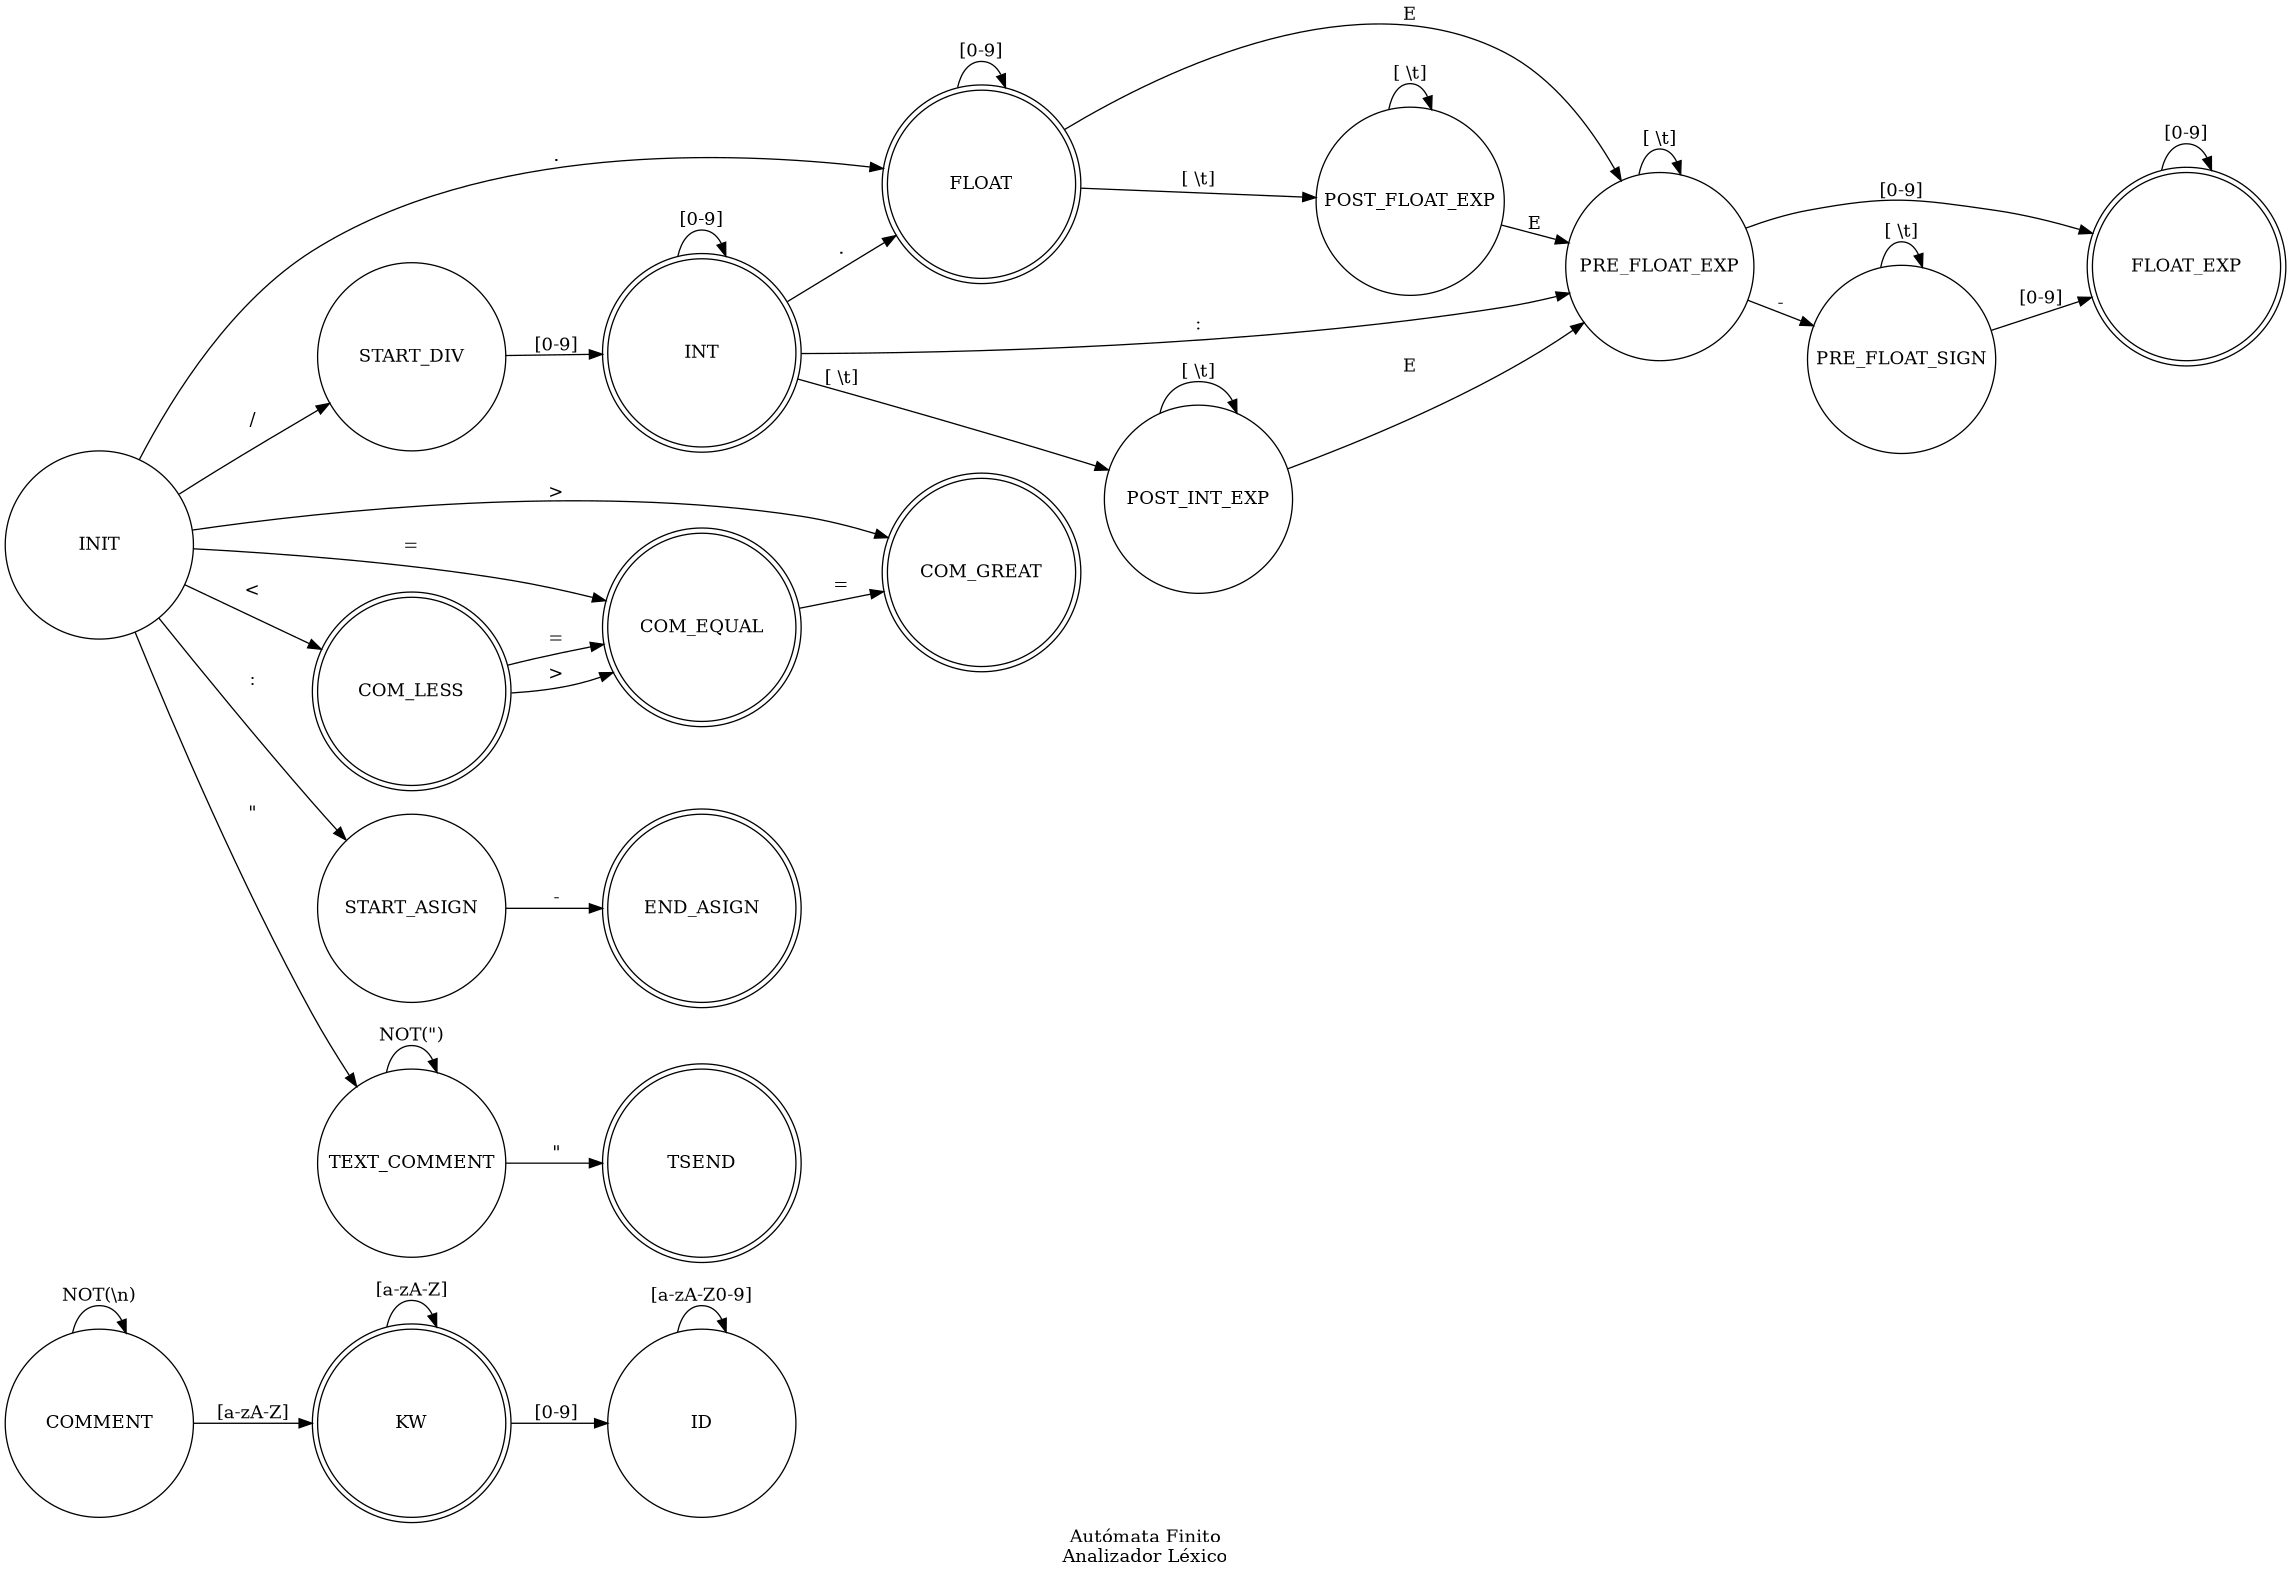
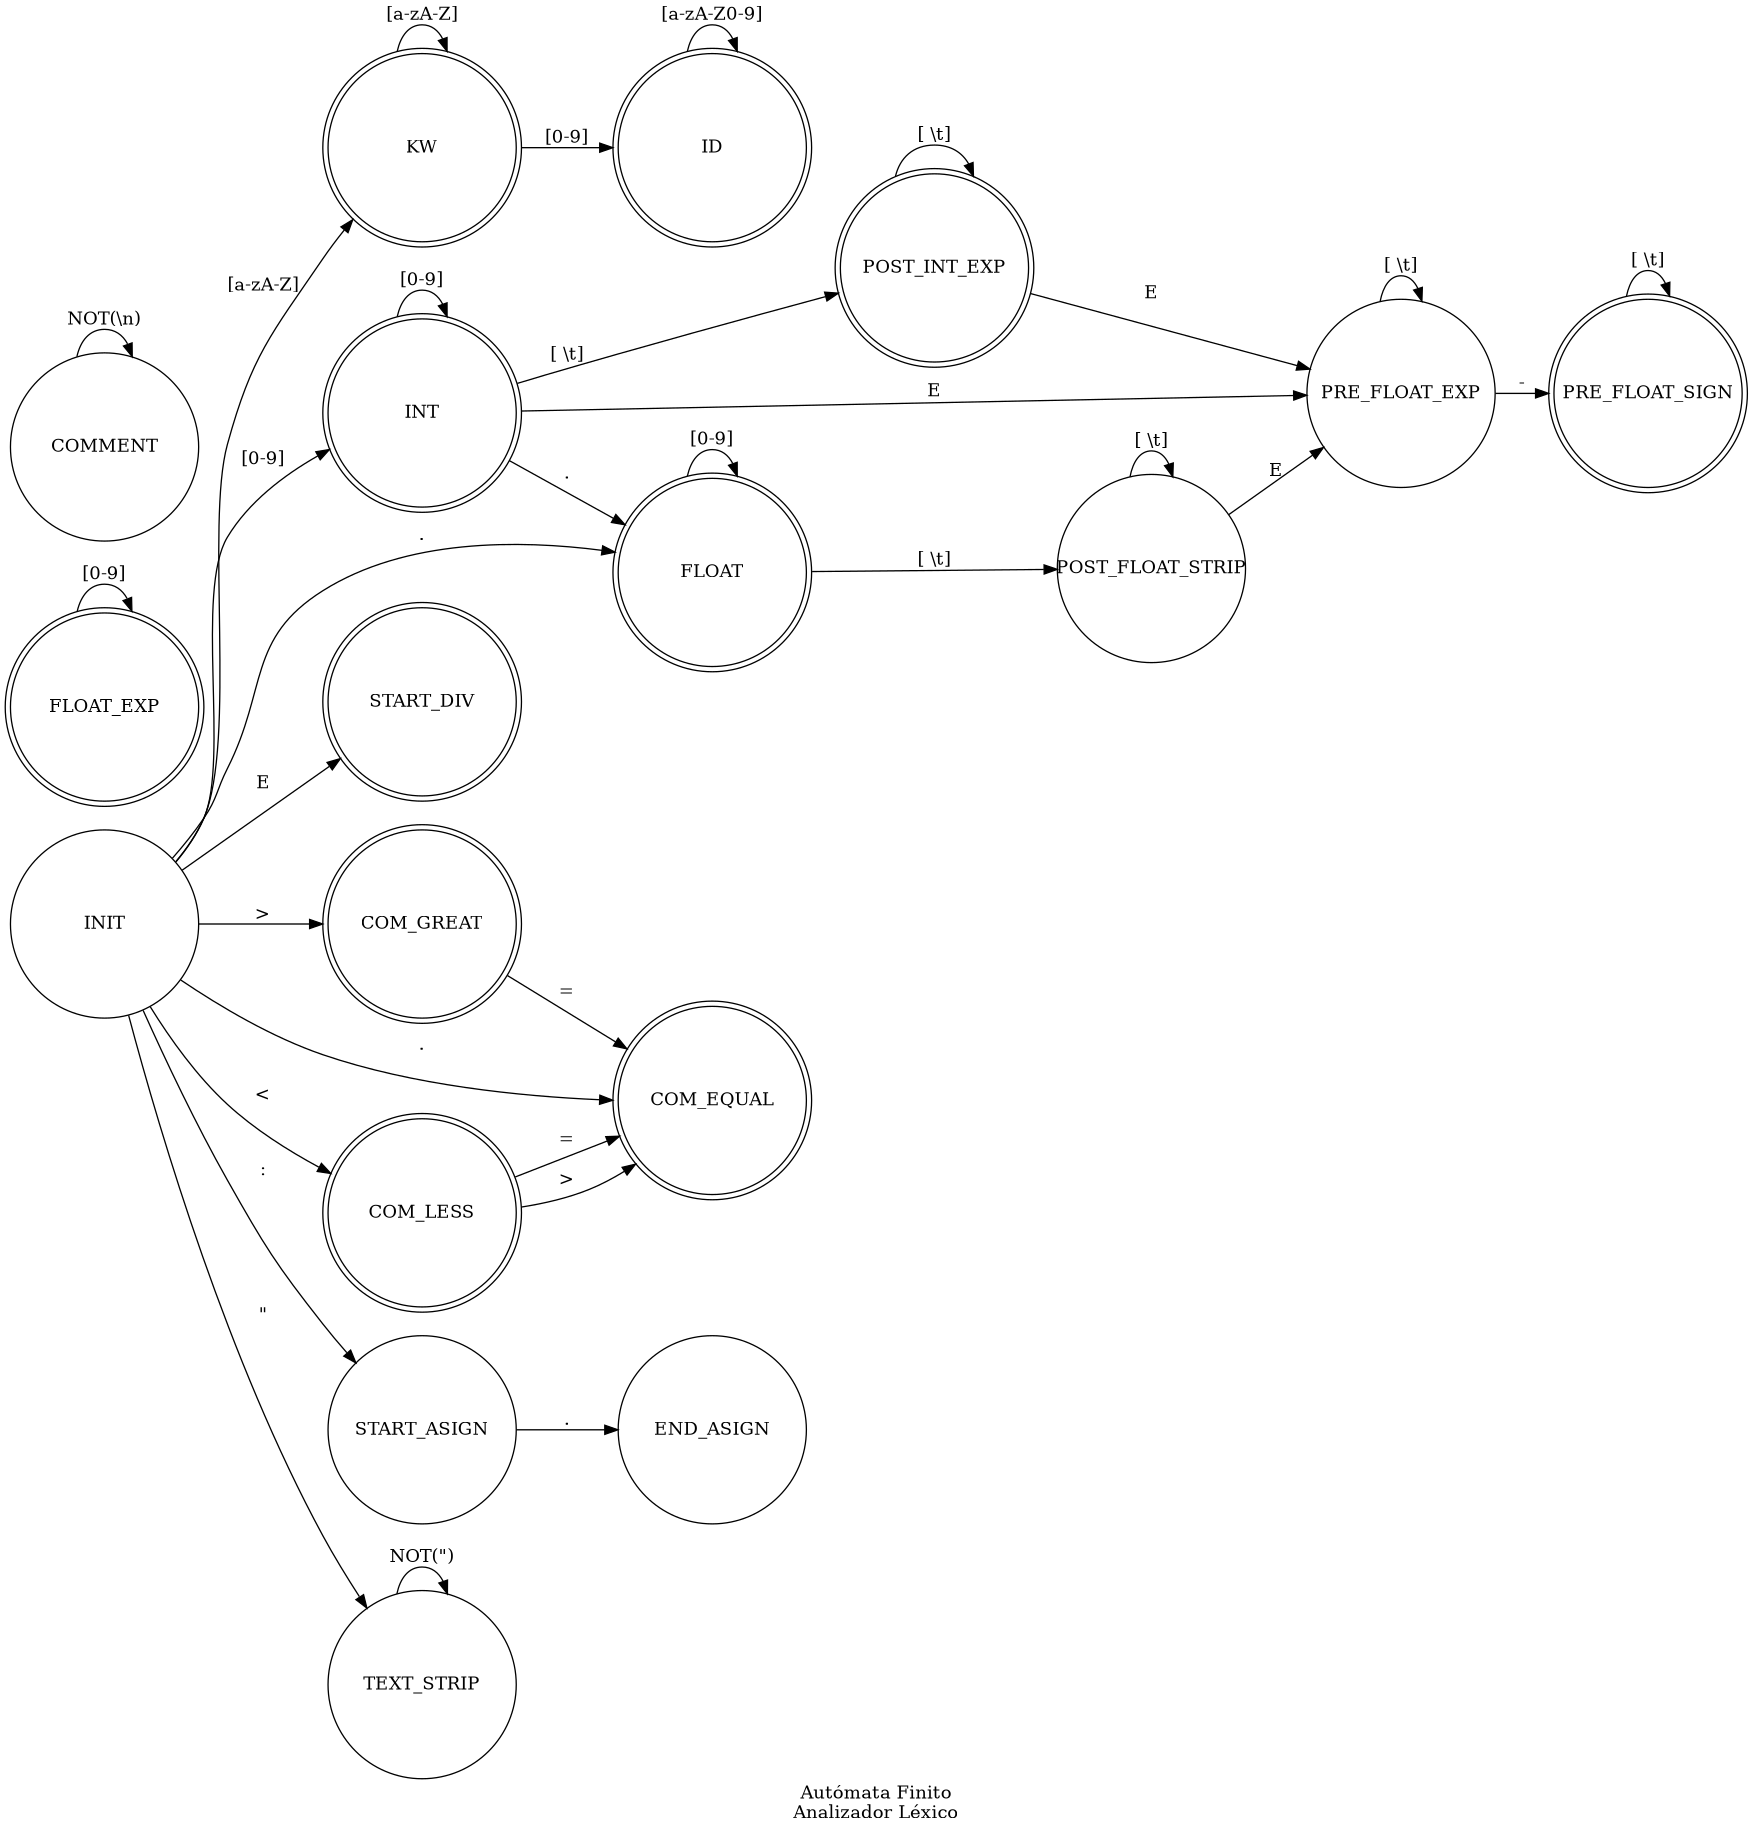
edge "FLOAT" -> "PRE_FLOAT_EXP": removed, label "E"
node "POST_FLOAT_EXP": label "POST_FLOAT_EXP" -> "POST_FLOAT_STRIP"
edge "PRE_FLOAT_EXP" -> "FLOAT_EXP": removed, label "[0-9]"
edge "PRE_FLOAT_SIGN" -> "FLOAT_EXP": removed, label "[0-9]"
edge "INT" -> "PRE_FLOAT_EXP": label ":" -> "E"
edge "START_DIV" -> "INT": now "INIT" -> "INT"
node "START_DIV": shape circle -> doublecircle
node "PRE_FLOAT_SIGN": shape circle -> doublecircle
edge "INIT" -> "START_DIV": label "/" -> "E"
node "POST_INT_EXP": shape circle -> doublecircle
edge "INIT" -> "COM_EQUAL": label "=" -> "."
edge "COM_EQUAL" -> "COM_GREAT": reversed
edge "START_ASIGN" -> "END_ASIGN": label "-" -> "."
node "END_ASIGN": shape doublecircle -> circle
node "TEXT_COMMENT": label "TEXT_COMMENT" -> "TEXT_STRIP"
node "TSEND": removed
edge "COMMENT" -> "KW": now "INIT" -> "KW"
node "ID": shape circle -> doublecircle
